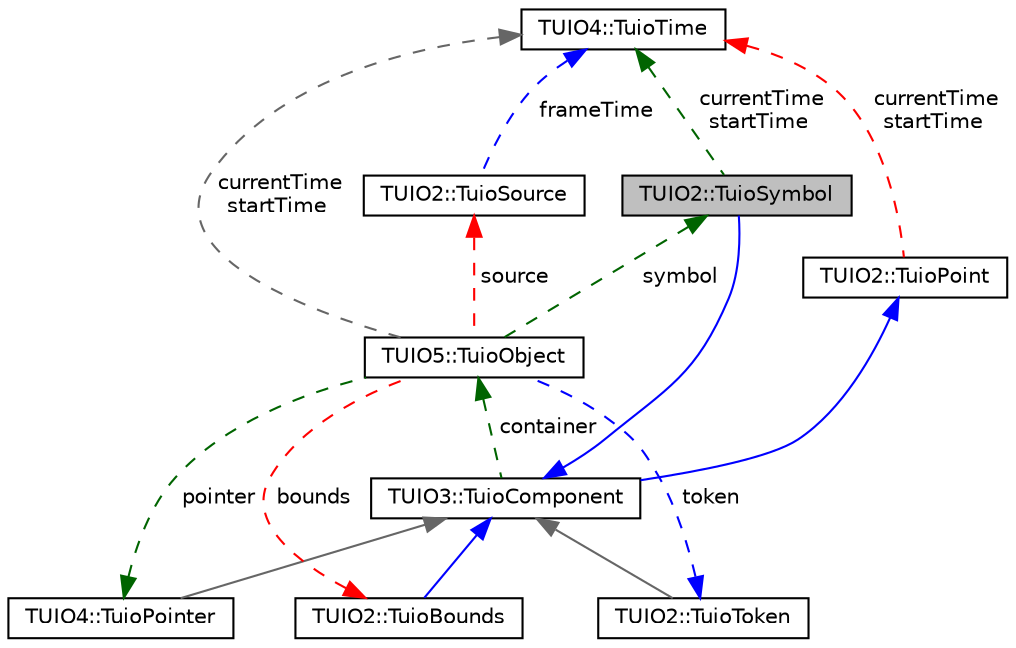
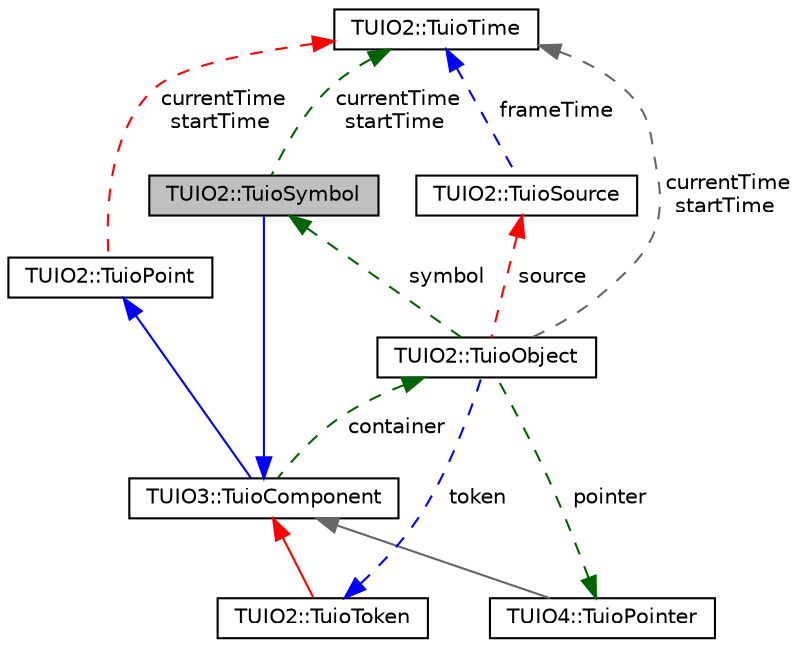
node "TUIO4::TuioTime": label "TUIO4::TuioTime" -> "TUIO2::TuioTime"
node "TUIO5::TuioObject": label "TUIO5::TuioObject" -> "TUIO2::TuioObject"
edge "TUIO2::TuioToken" -> "TUIO3::TuioComponent": color gray40 -> red
node "TUIO2::TuioBounds": removed
